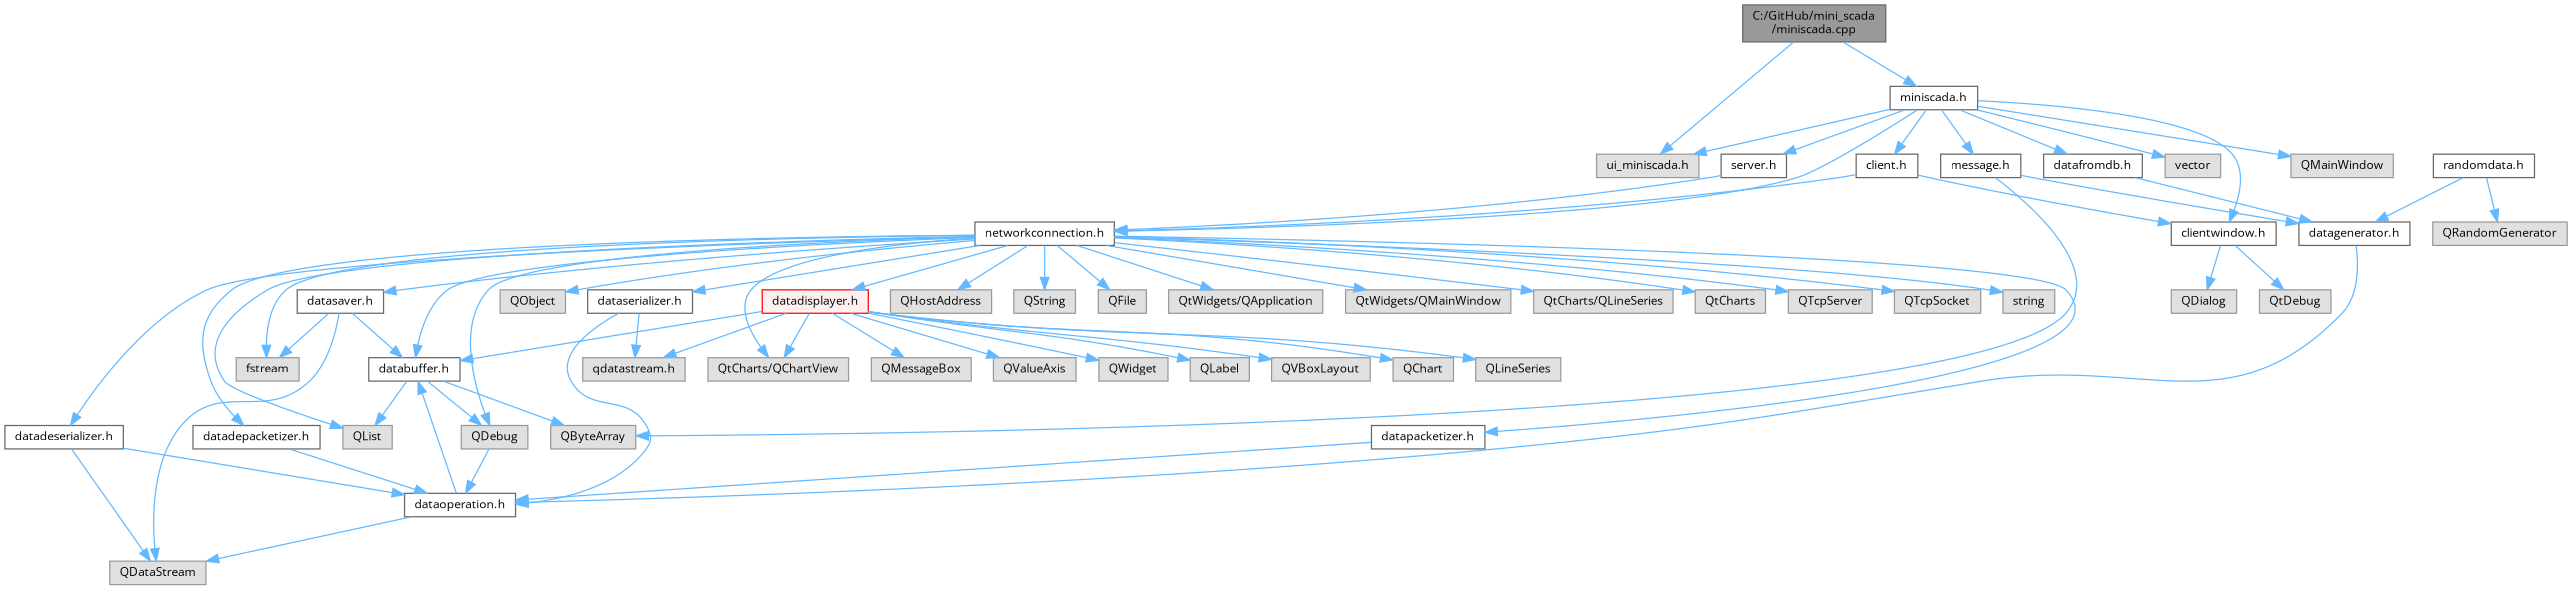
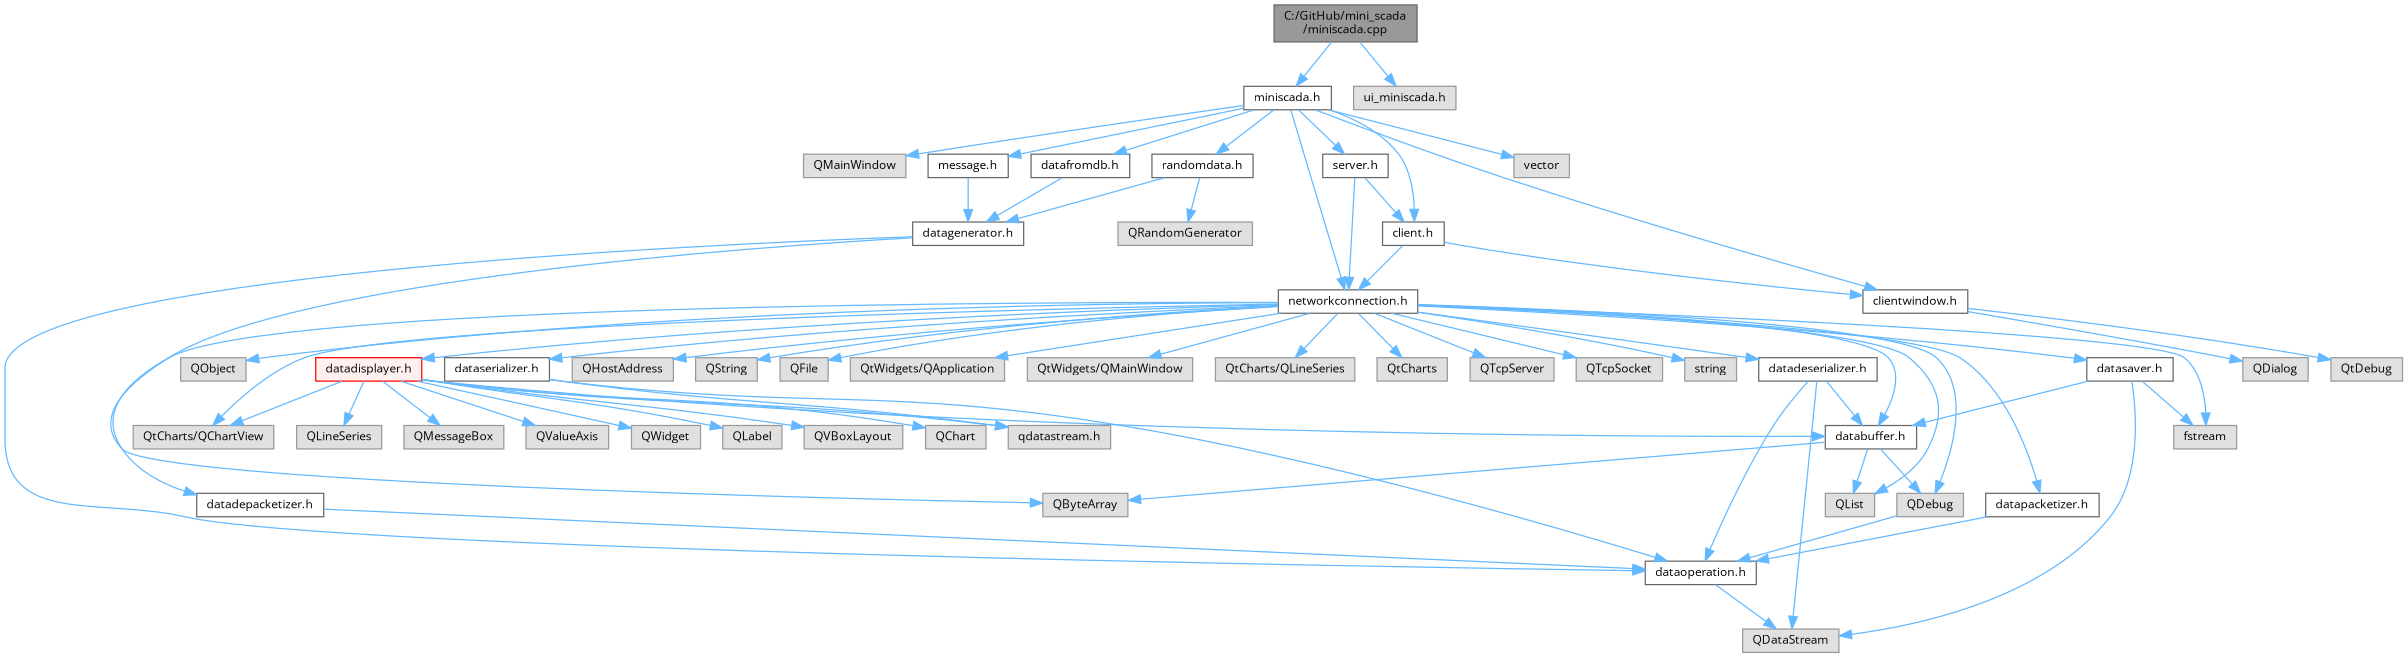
edge "miniscada.h" -> "ui_miniscada.h": now "miniscada.h" -> "randomdata.h"
edge "server.h" -> "client.h": added
edge "message.h" -> "QByteArray": now "datagenerator.h" -> "QByteArray"
edge "dataoperation.h" -> "databuffer.h": now "datadeserializer.h" -> "databuffer.h"
